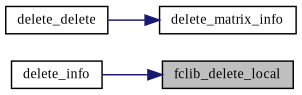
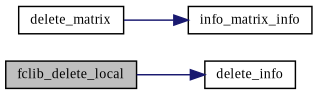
node "delete_delete": label "delete_delete" -> "delete_matrix"
node "delete_matrix_info": label "delete_matrix_info" -> "info_matrix_info"
edge "delete_info" -> "fclib_delete_local": reversed
